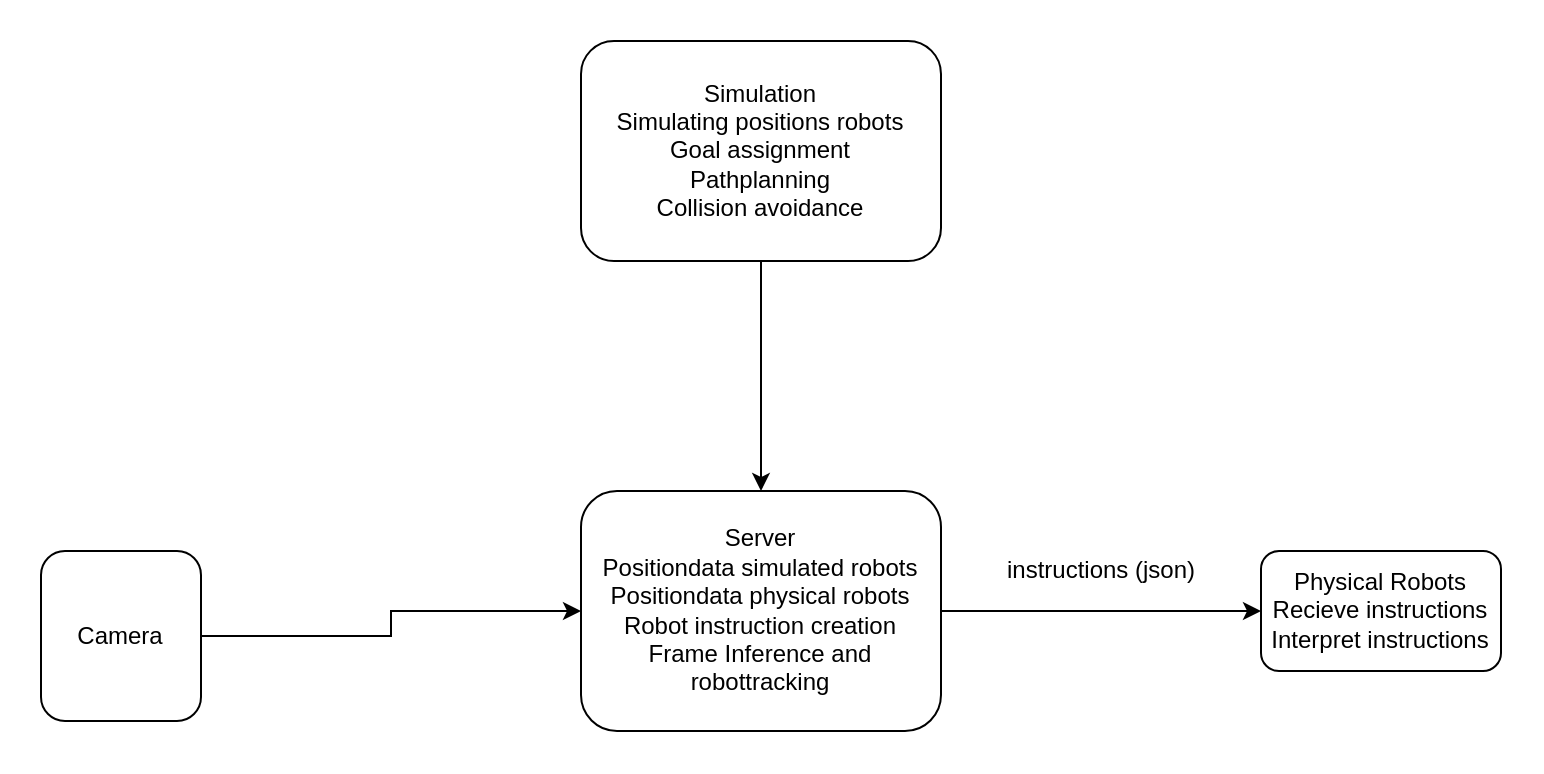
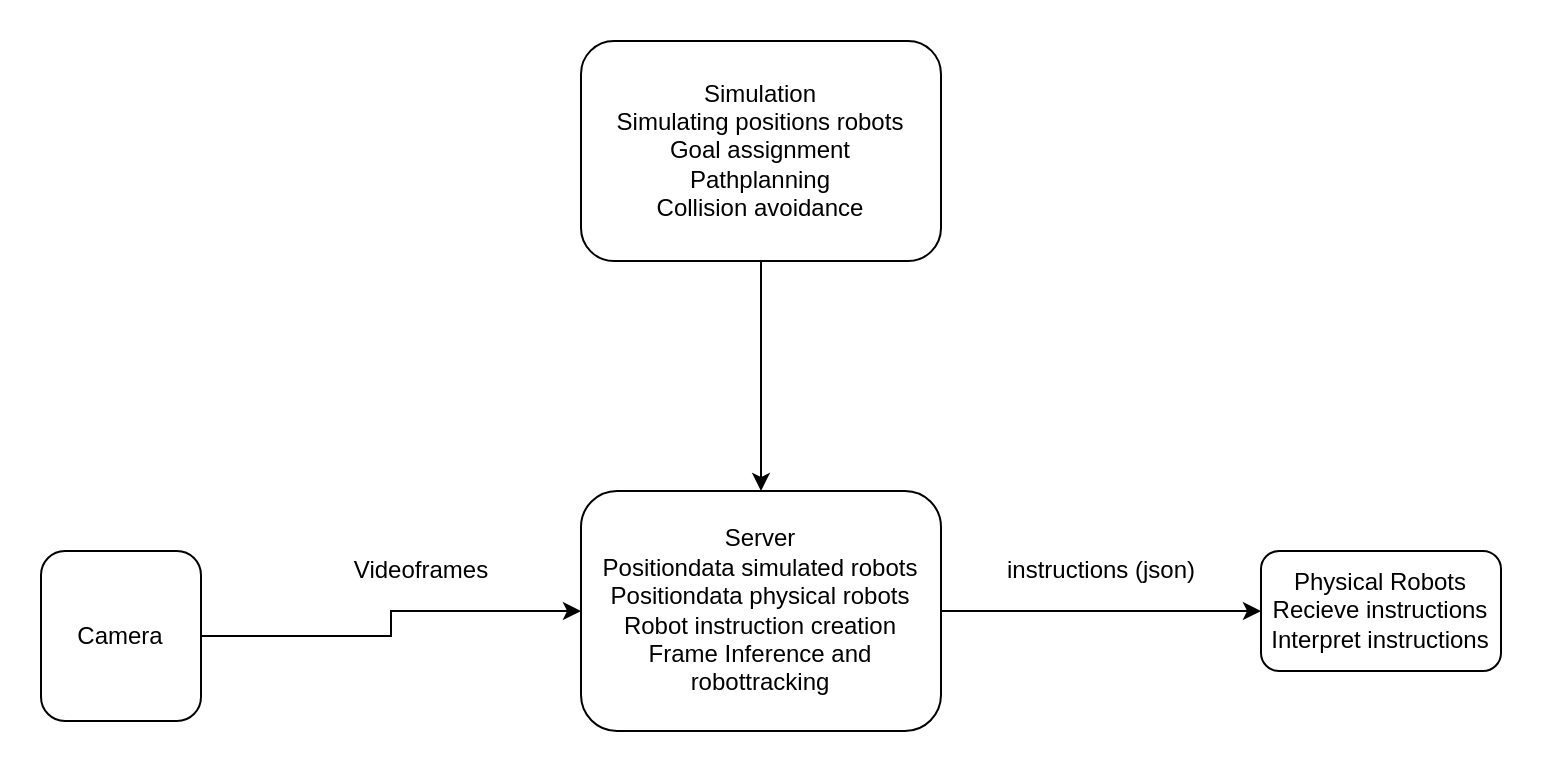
node "Videoframes": added
